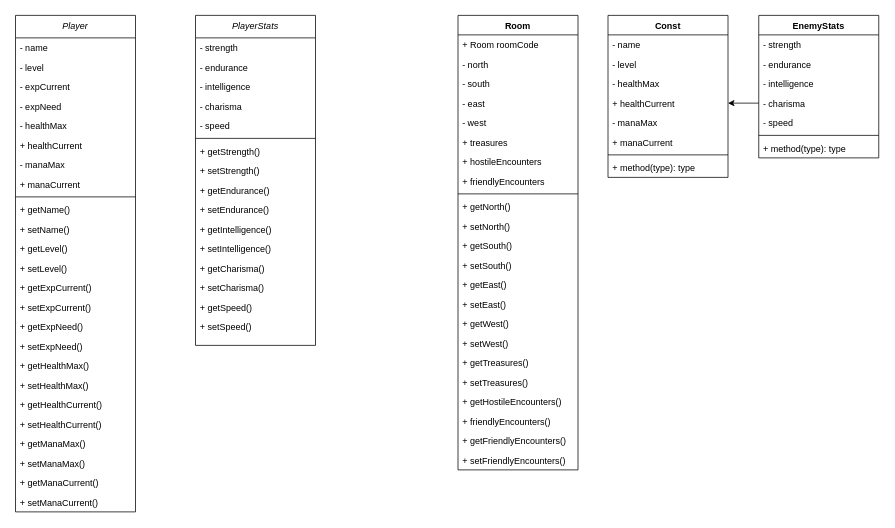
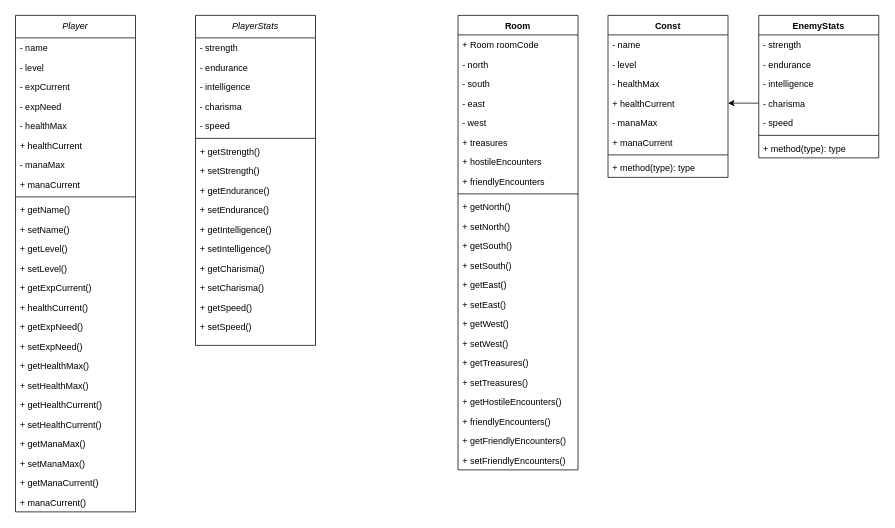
node "+ setExpCurrent()": label "+ setExpCurrent()" -> "+ healthCurrent()"
node "+ setManaCurrent()": label "+ setManaCurrent()" -> "+ manaCurrent()"
